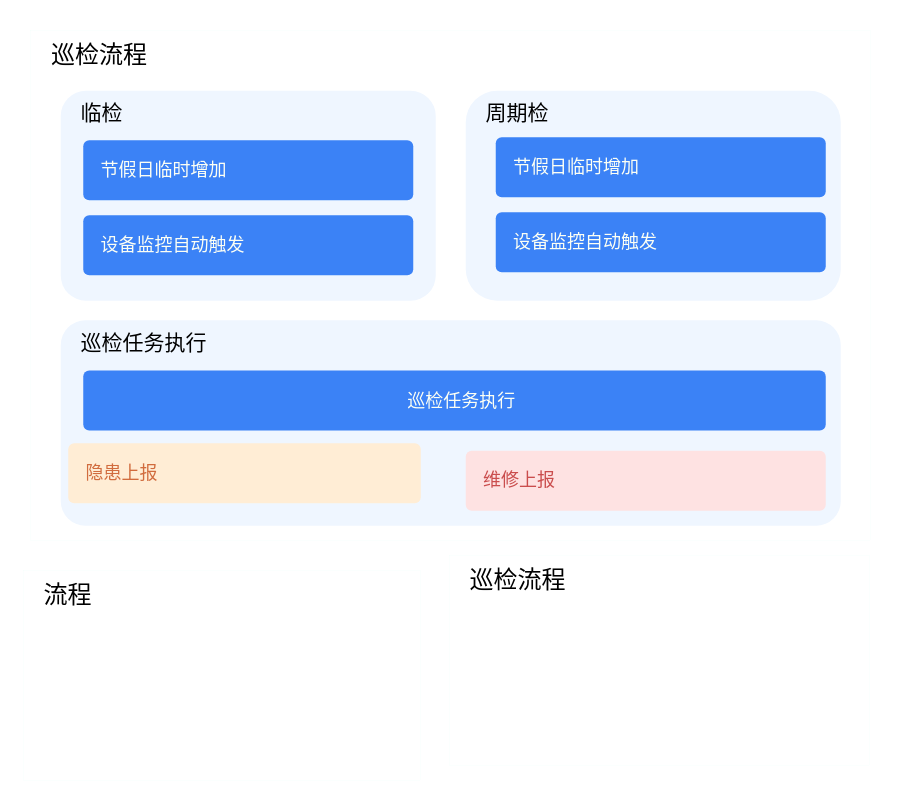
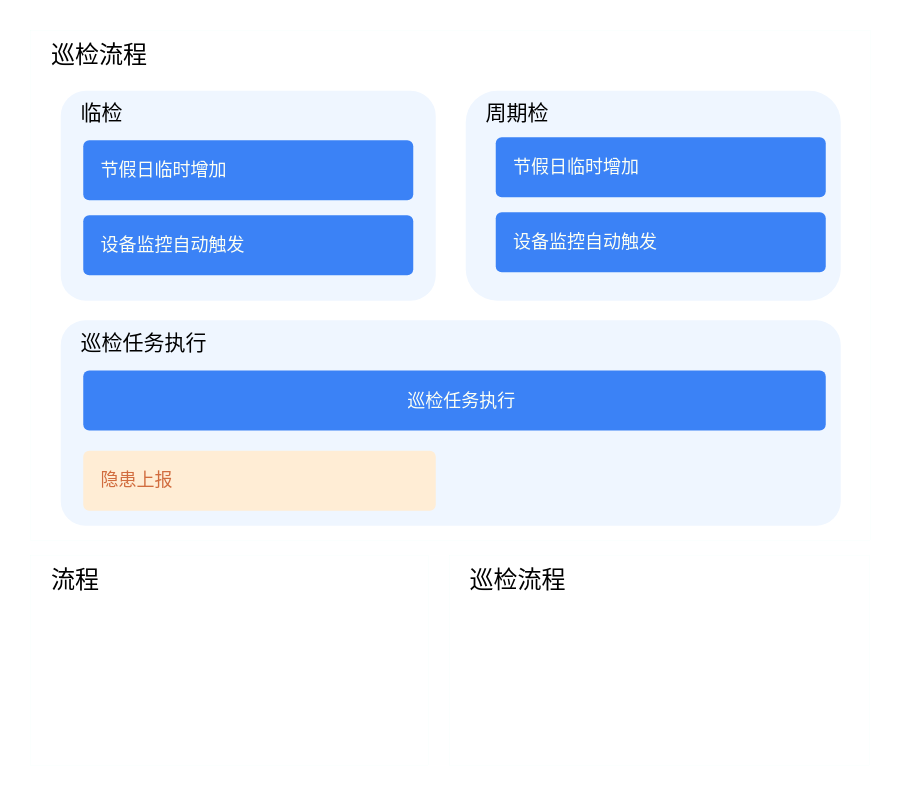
node "隐患上报": moved (245, 473) -> (260, 481)
node "维修上报": removed
node "流程": moved (222, 676) -> (230, 661)
